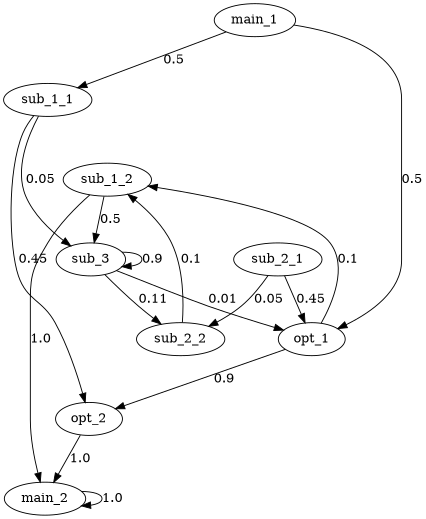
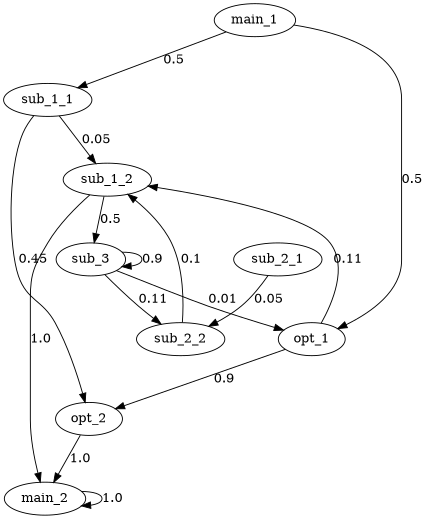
edge "sub_1_1" -> "sub_3": now "sub_1_1" -> "sub_1_2"
edge "opt_1" -> "sub_1_2": label "0.1" -> "0.11"
edge "sub_2_1" -> "opt_1": removed, label "0.45"
